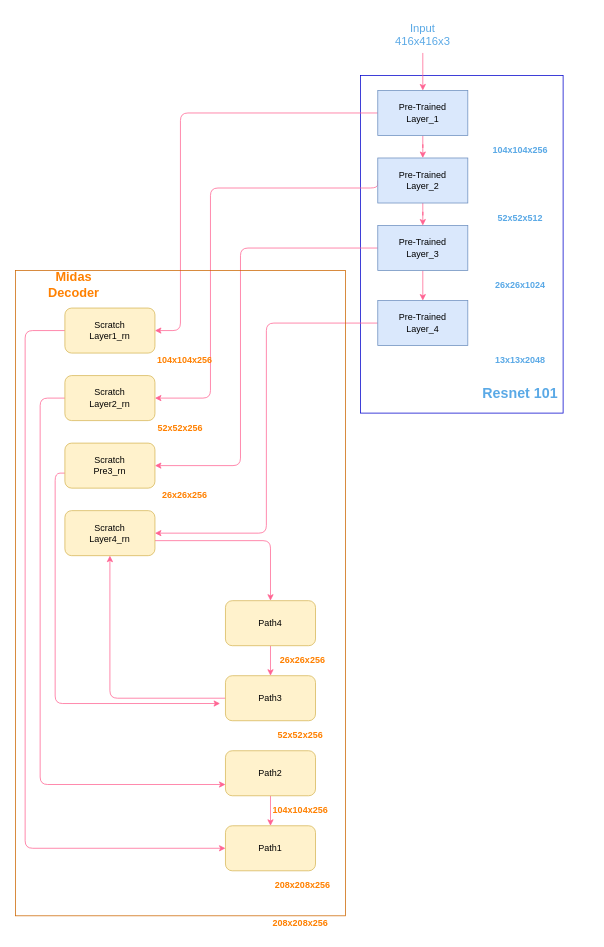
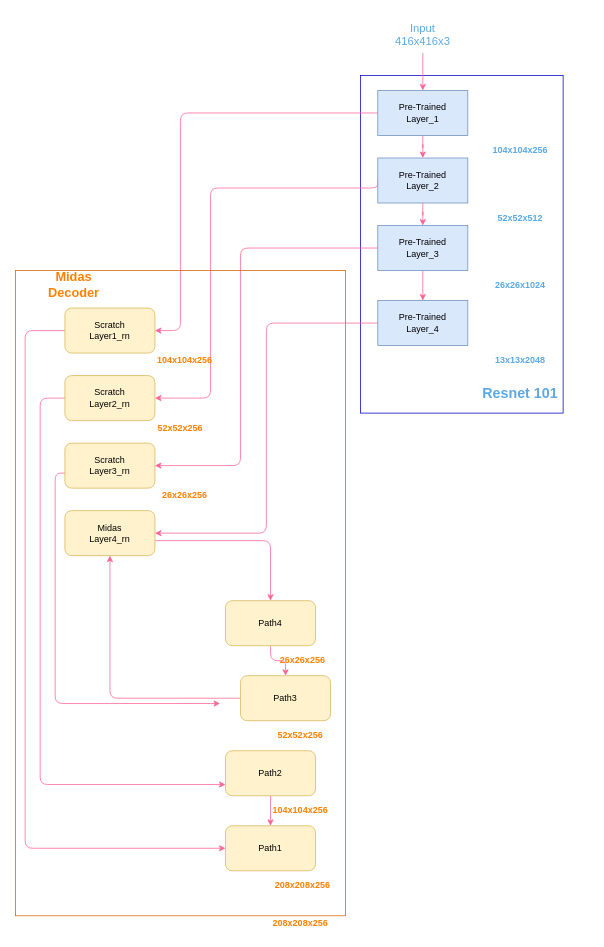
node "Scratch Pre3_rn": label "Scratch Pre3_rn" -> "Scratch Layer3_rn"
node "Scratch Layer4_rn": label "Scratch Layer4_rn" -> "Midas Layer4_rn"
node "Path3": moved (270, 698) -> (285, 698)
